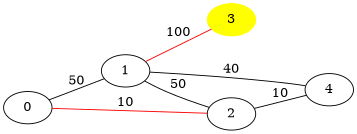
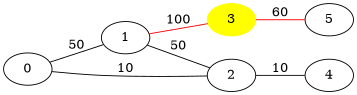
node "5": added
edge "1" -- "4": removed, label "40"
edge "0" -- "2": color red -> black
